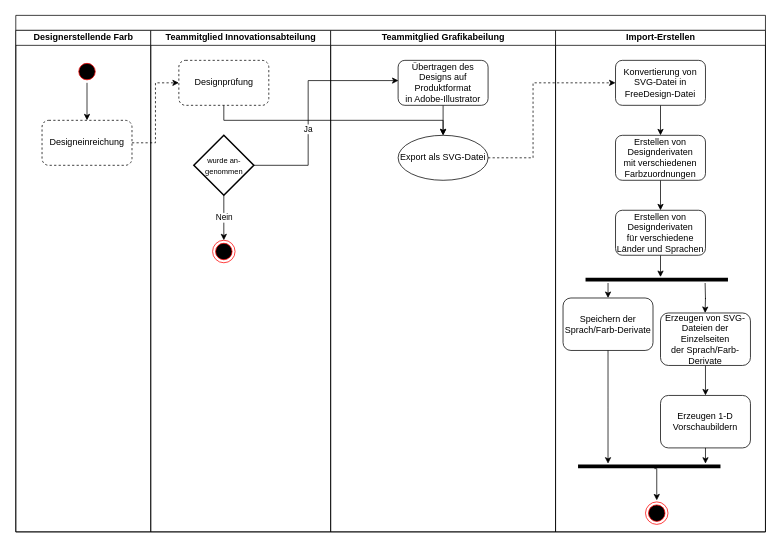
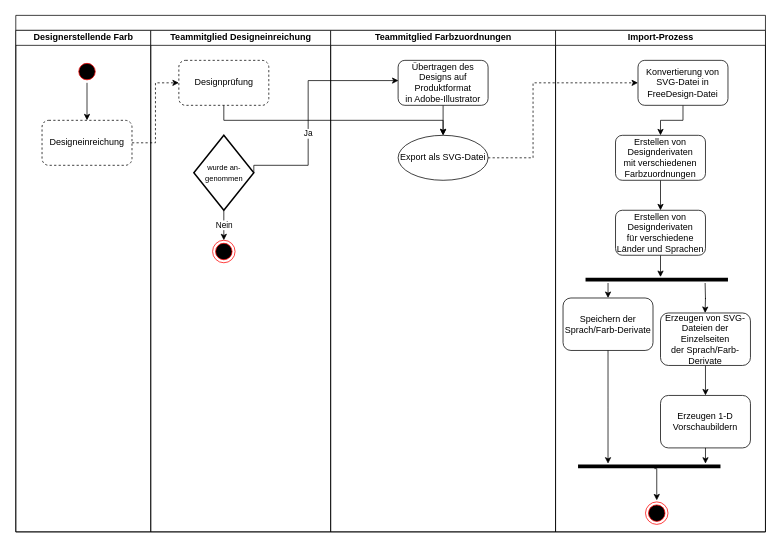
node "Teammitglied Innovationsabteilung": label "Teammitglied Innovationsabteilung" -> "Teammitglied Designeinreichung"
node "Teammitglied Grafikabeilung": label "Teammitglied Grafikabeilung" -> "Teammitglied Farbzuordnungen"
node "Import-Erstellen": label "Import-Erstellen" -> "Import-Prozess"
node "Konvertierung von SVG-Datei in FreeDesign-Datei": moved (660, 83) -> (683, 83)
node "wurde an-genommen": size 60x60 -> 60x75
